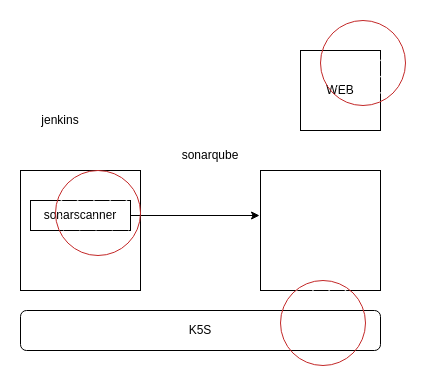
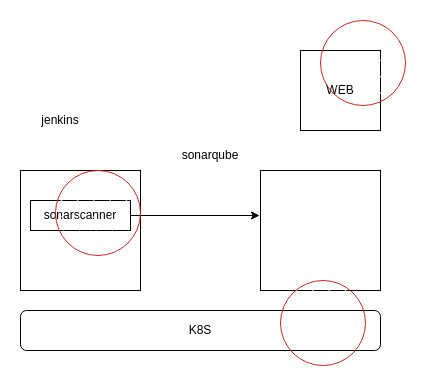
node "K5S": label "K5S" -> "K8S"
